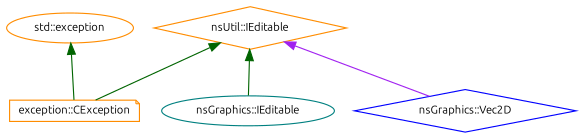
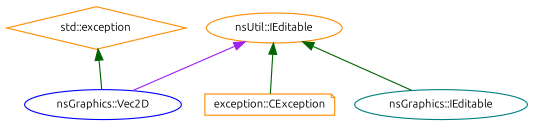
node "std::exception": shape ellipse -> diamond
node "nsUtil::IEditable": shape diamond -> ellipse
edge "exception::CException" -> "std::exception": now "nsGraphics::Vec2D" -> "std::exception"
node "nsGraphics::Vec2D": shape diamond -> ellipse
